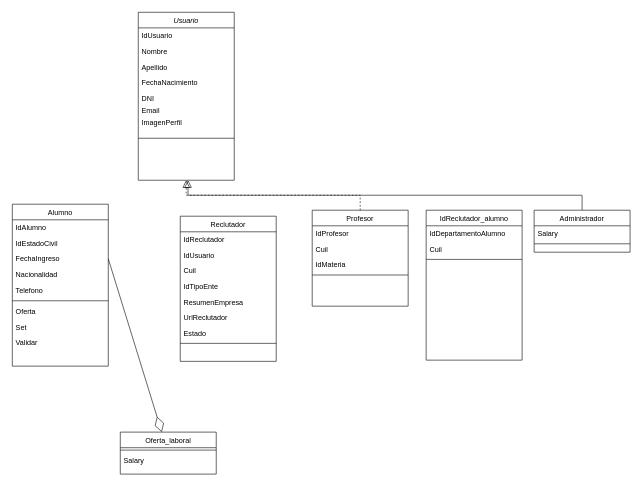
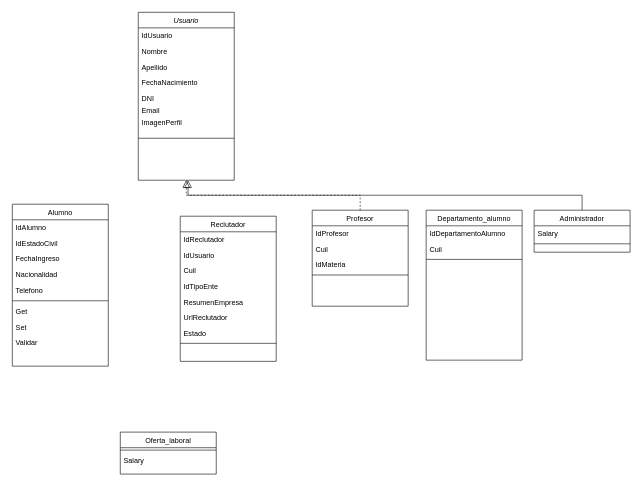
node "IdReclutador_alumno": label "IdReclutador_alumno" -> "Departamento_alumno"
node "Oferta": label "Oferta" -> "Get"
edge "FechaIngreso" -> "Oferta_laboral": removed
